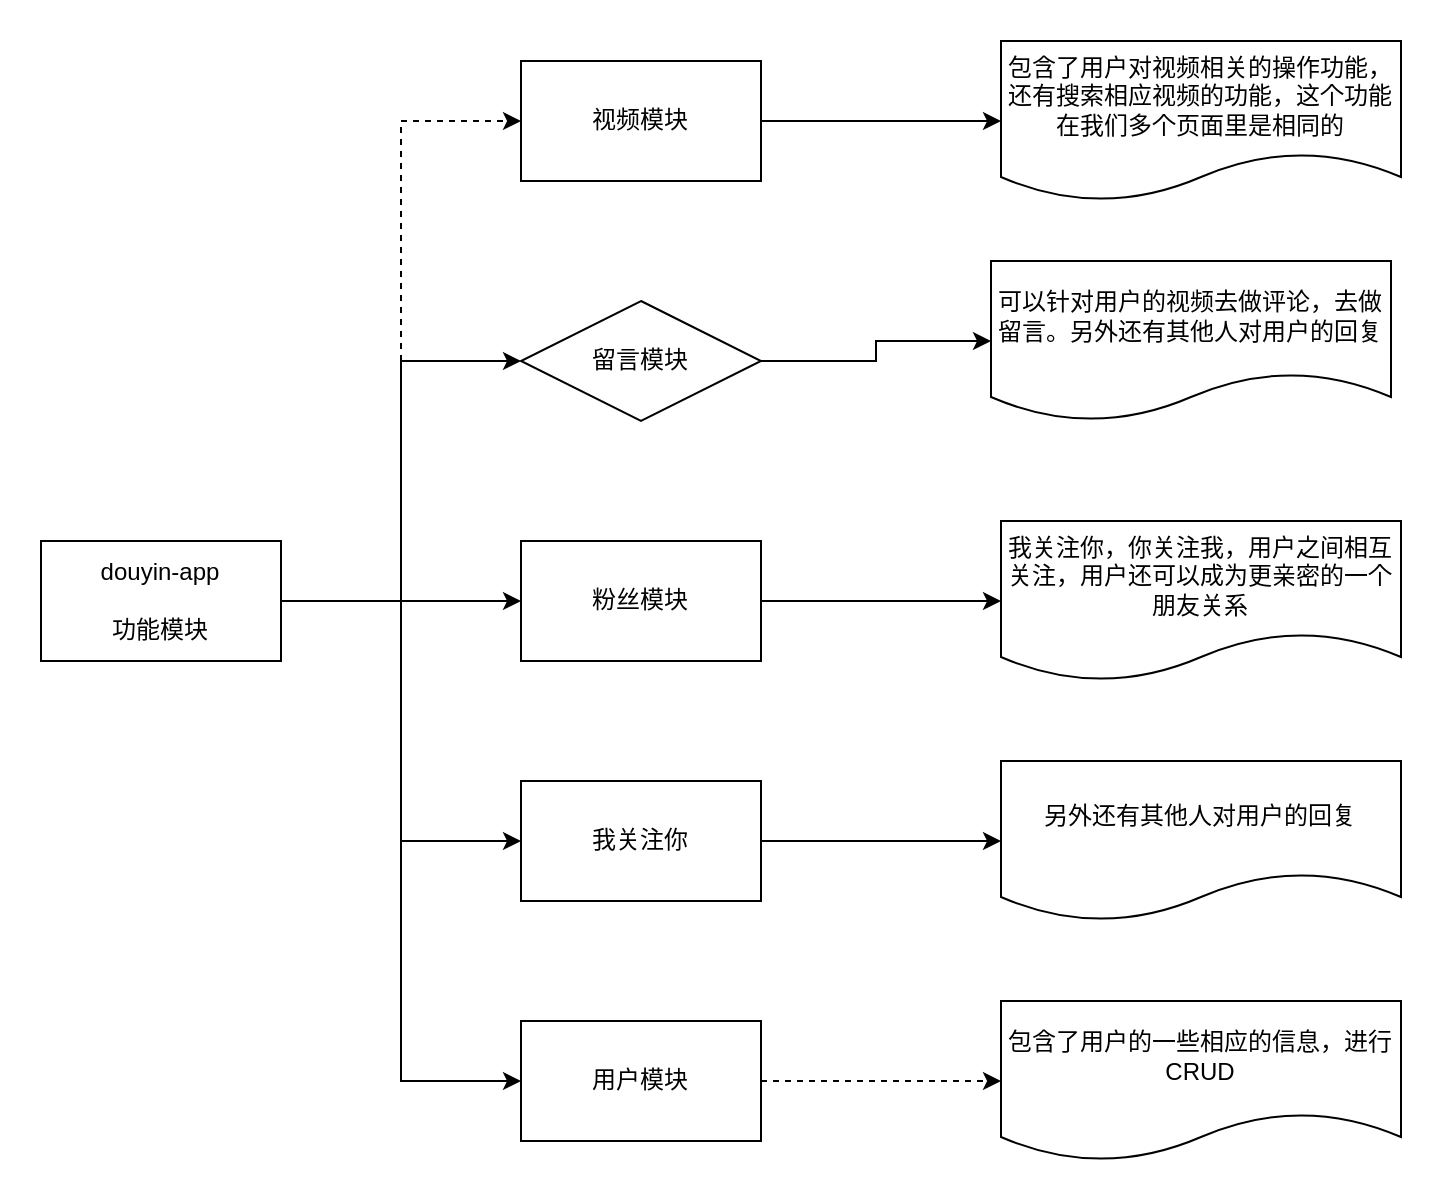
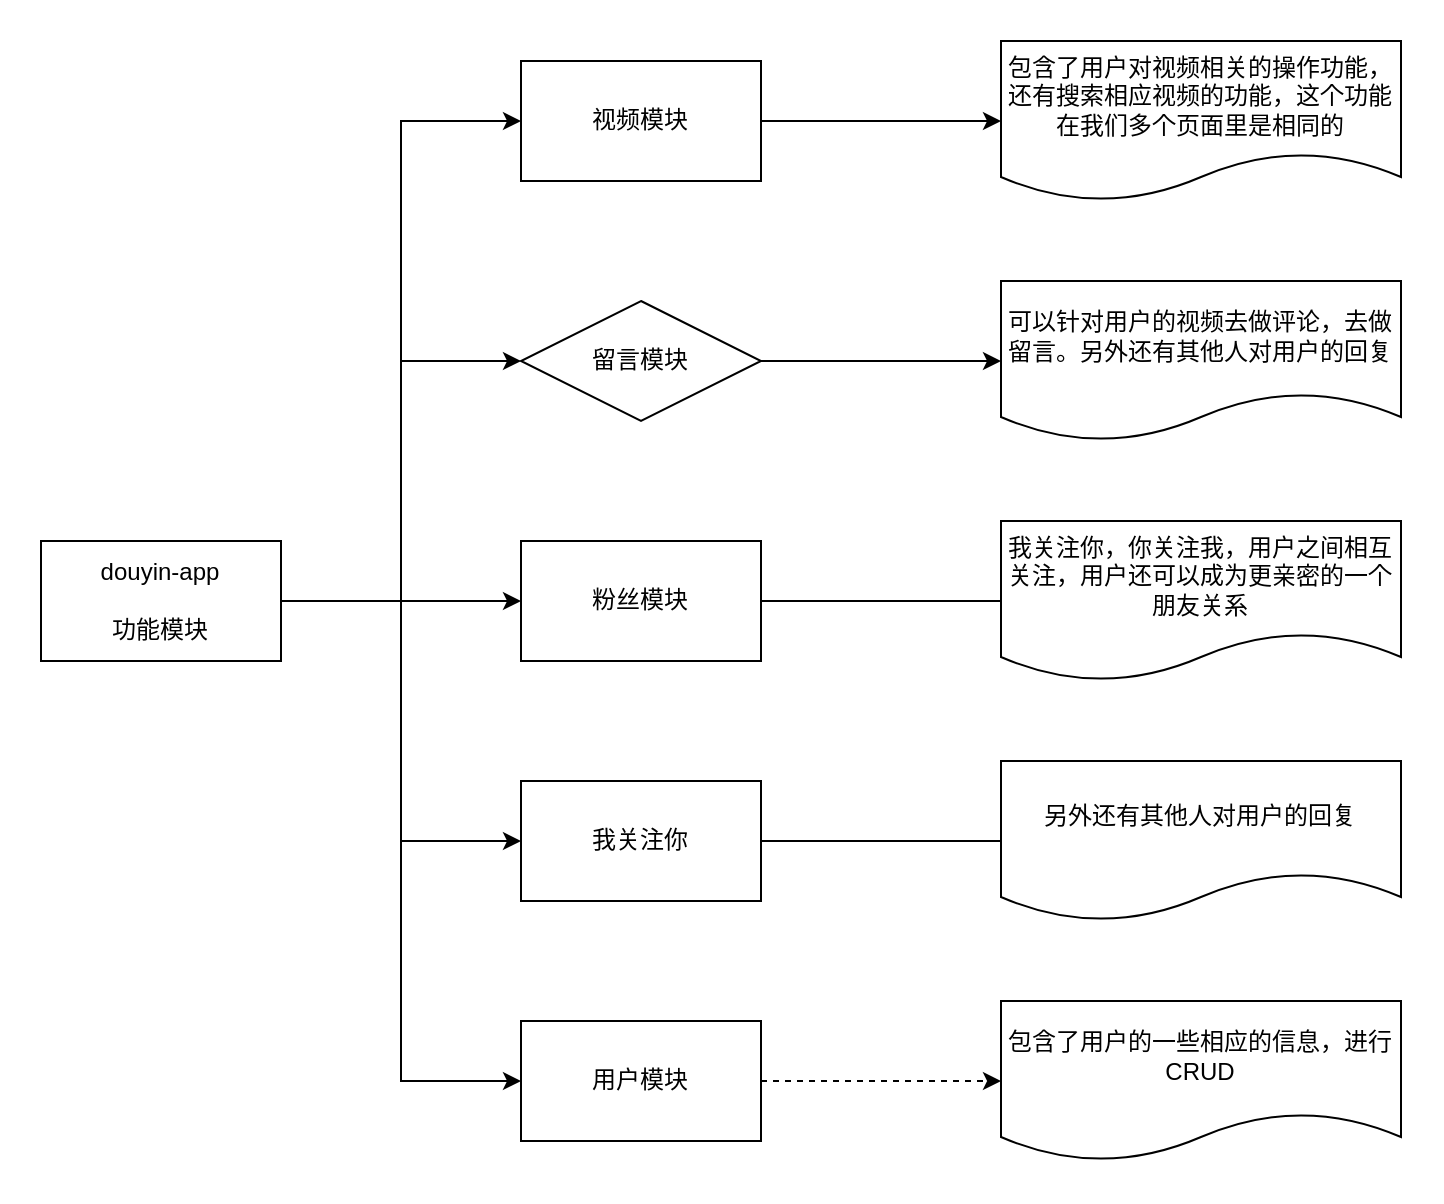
edge "douyin-app 功能模块" -> "视频模块": style dashed -> solid
node "可以针对用户的视频去做评论，去做留言。另外还有其他人对用户的回复": moved (1191, 341) -> (1201, 361)
edge "粉丝模块" -> "我关注你，你关注我，用户之间相互关注，用户还可以成为更亲密的一个朋友关系": arrowhead classic -> none
edge "我关注你" -> "另外还有其他人对用户的回复": arrowhead classic -> none
